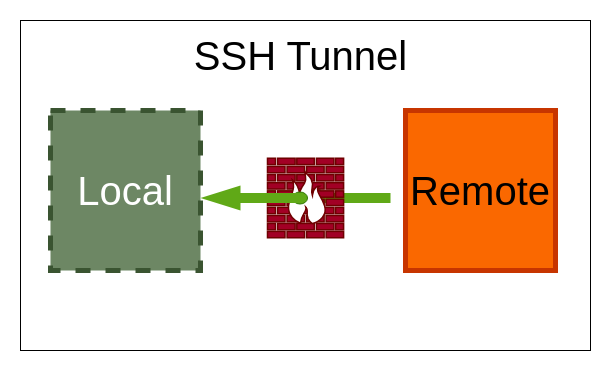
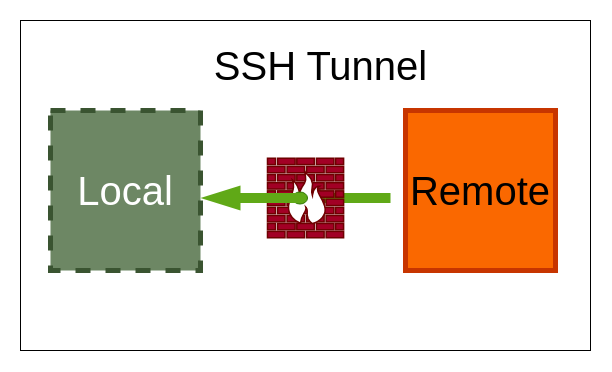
node "SSH Tunnel": moved (300, 56) -> (320, 66)
